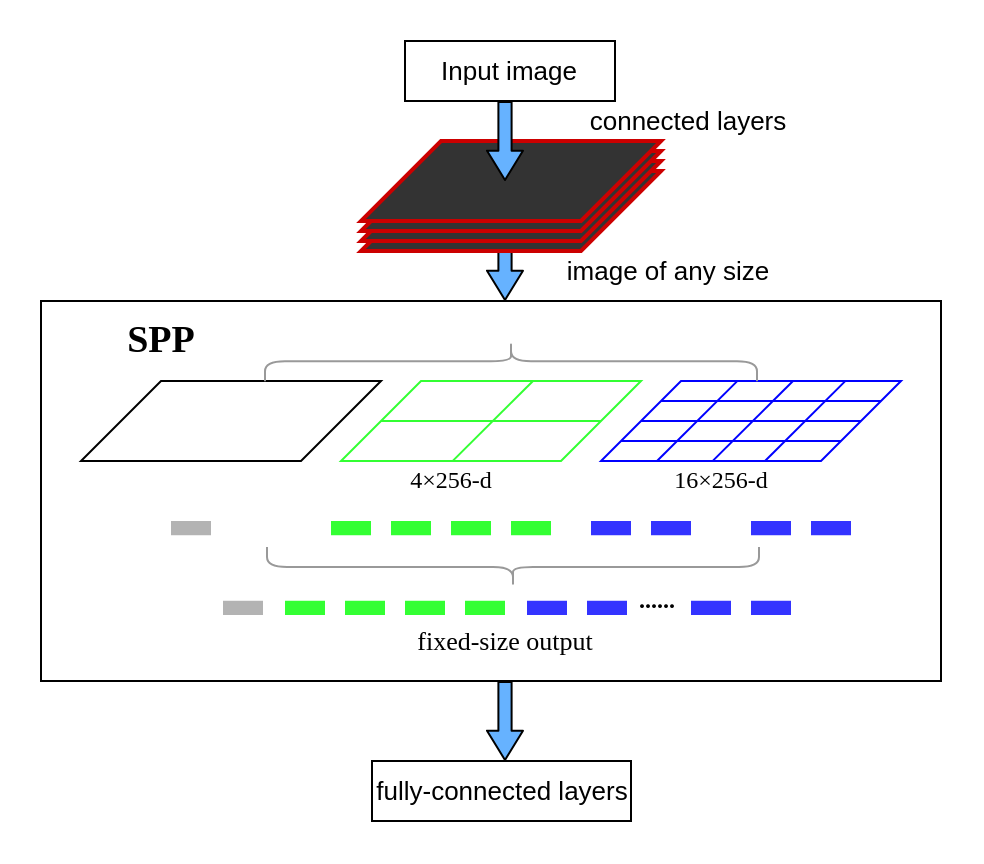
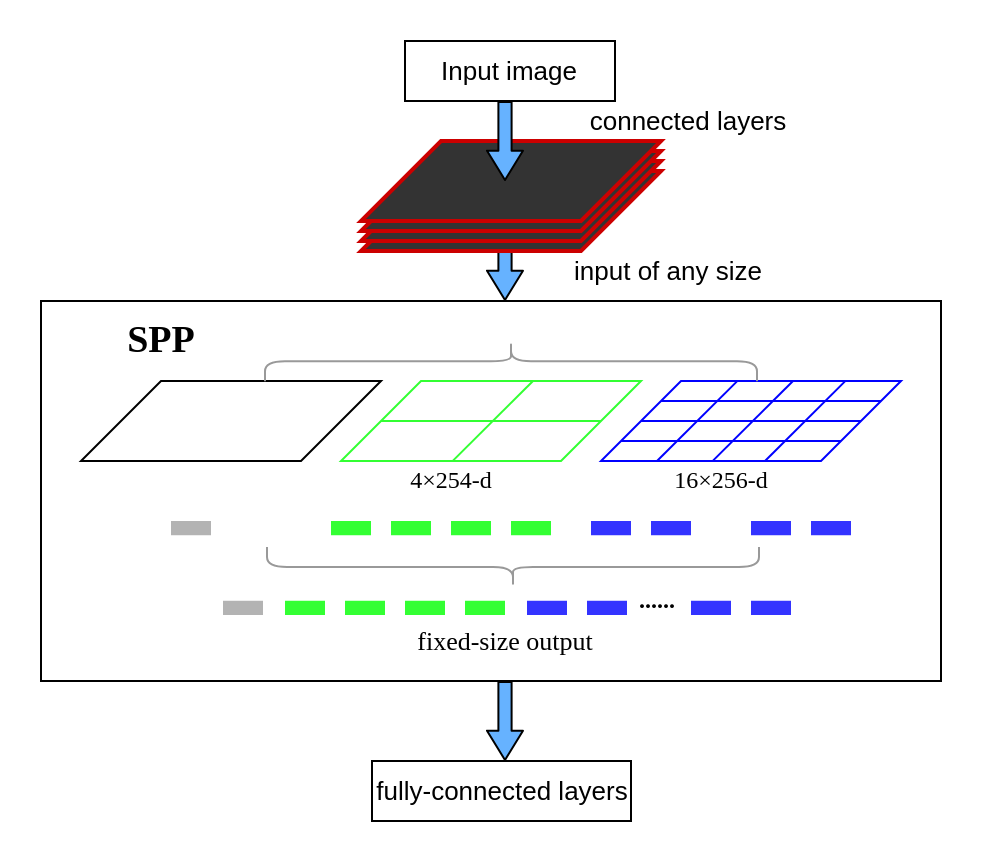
node "image of any size": label "image of any size" -> "input of any size"
node "4×256-d": label "4×256-d" -> "4×254-d"
